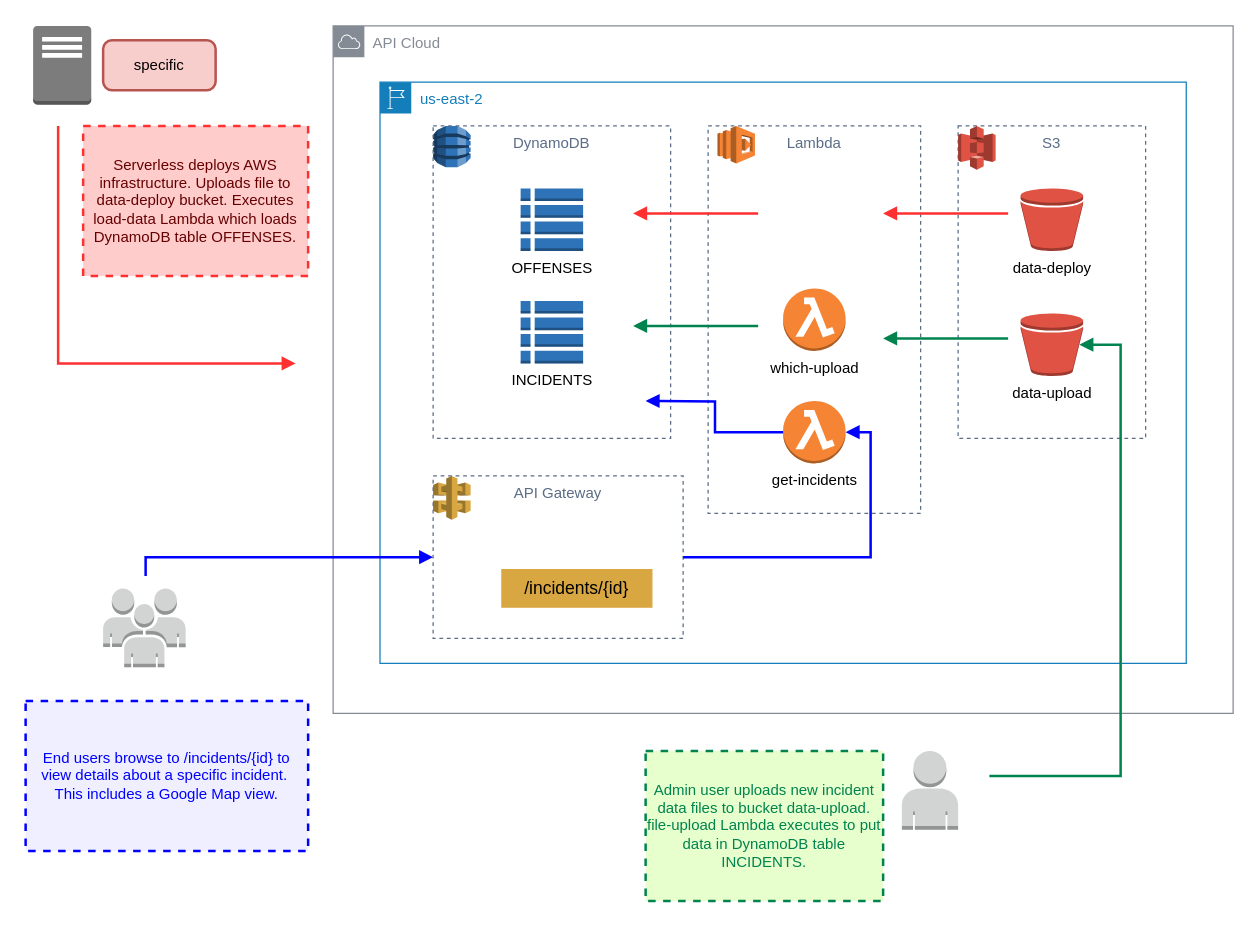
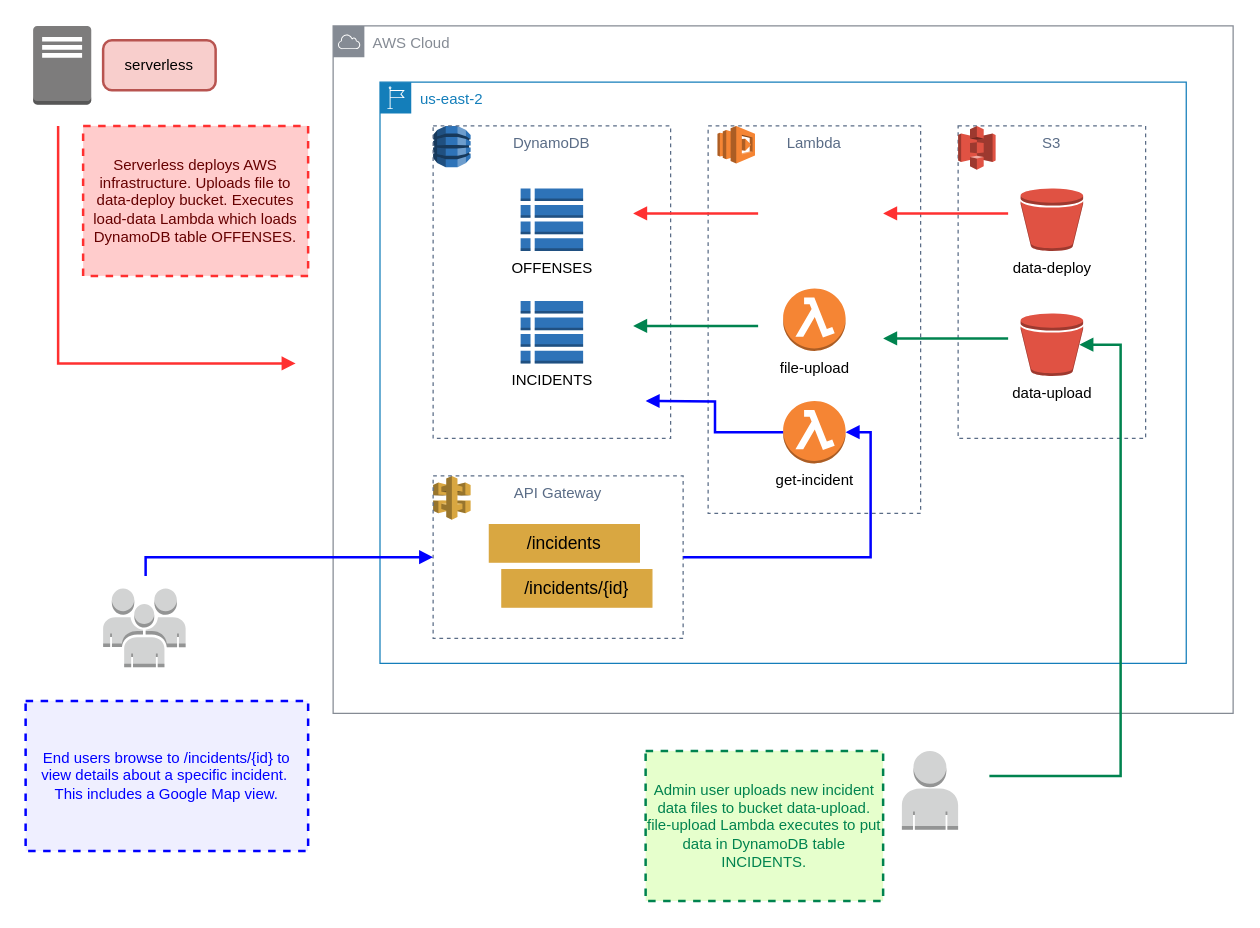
node "API Cloud": label "API Cloud" -> "AWS Cloud"
node "specific": label "specific" -> "serverless"
node "which-upload": label "which-upload" -> "file-upload"
node "get-incidents": label "get-incidents" -> "get-incident"
node "/incidents": added
